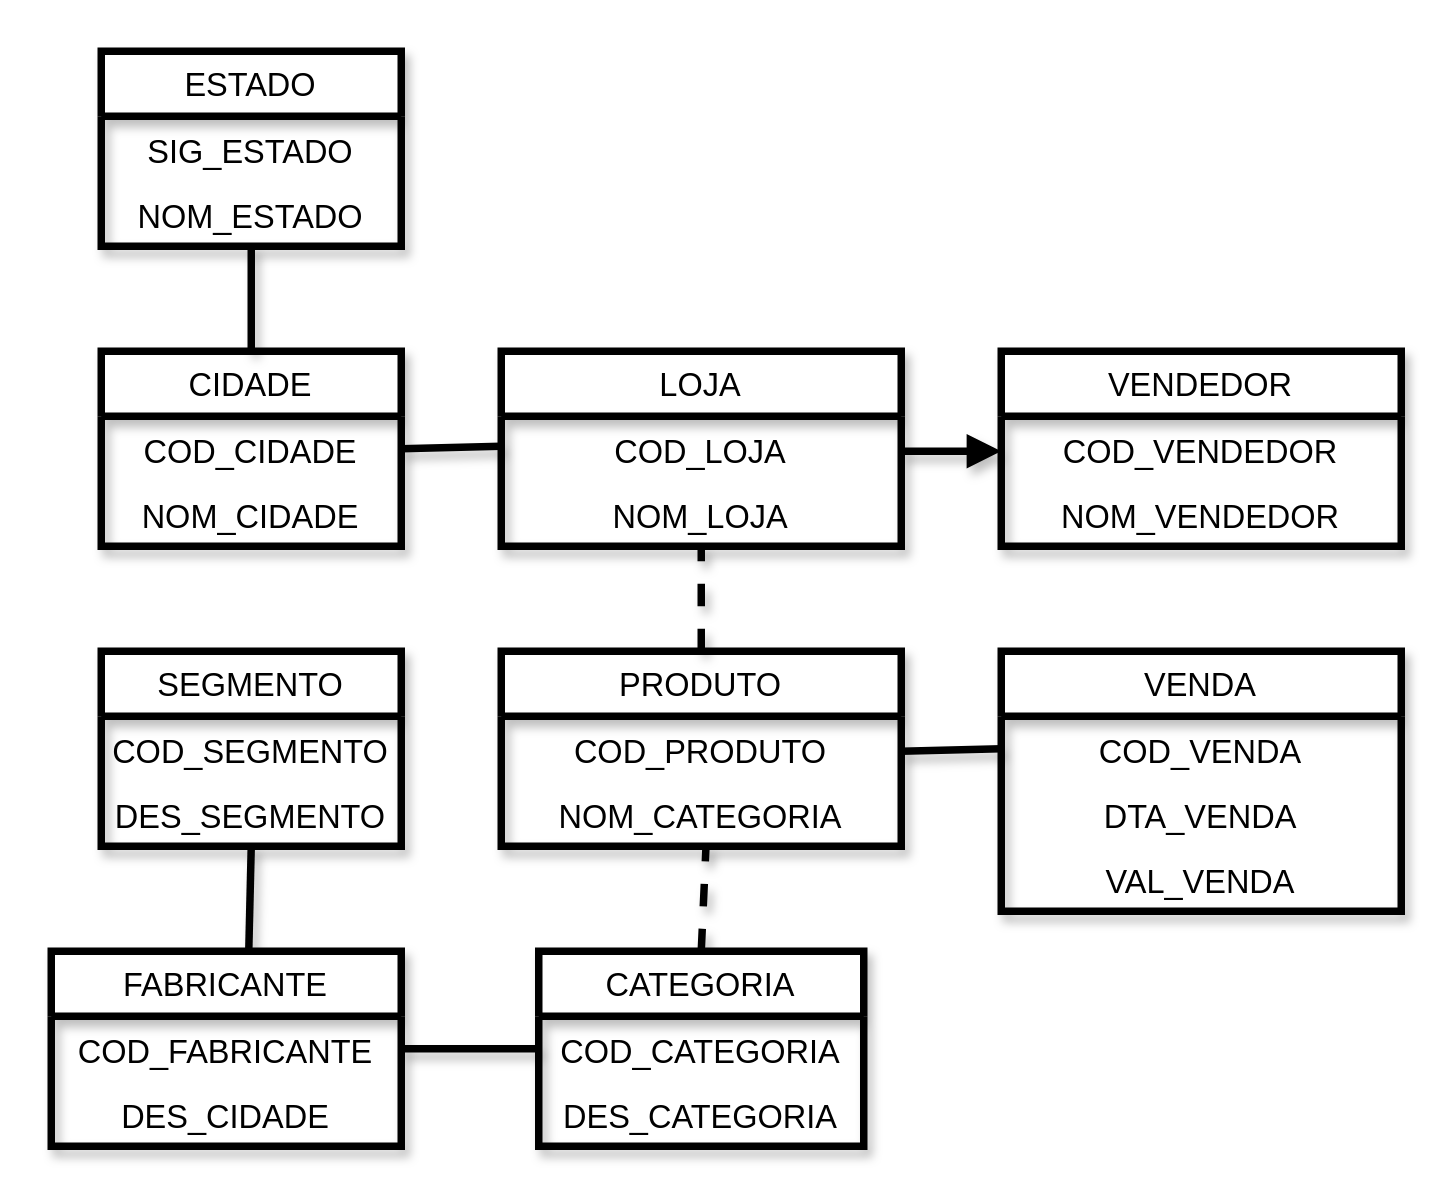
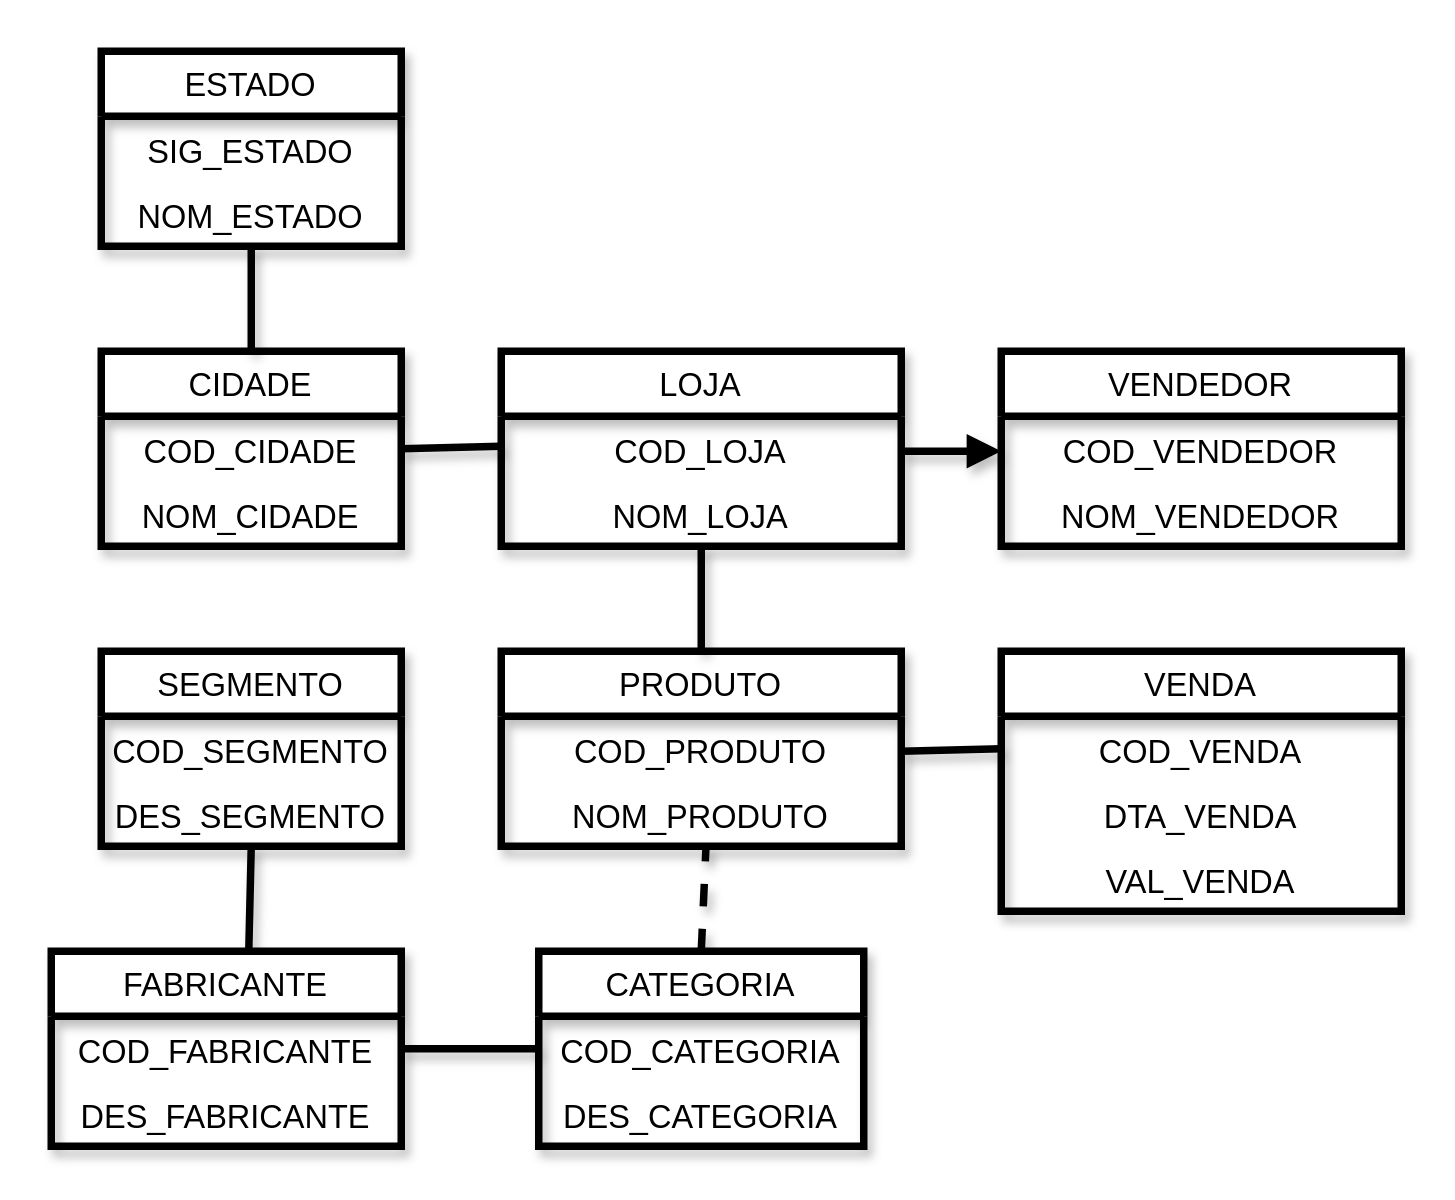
edge "LOJA" -- "PRODUTO": style dashed -> solid
node "NOM_CATEGORIA": label "NOM_CATEGORIA" -> "NOM_PRODUTO"
node "DES_CIDADE": label "DES_CIDADE" -> "DES_FABRICANTE"
